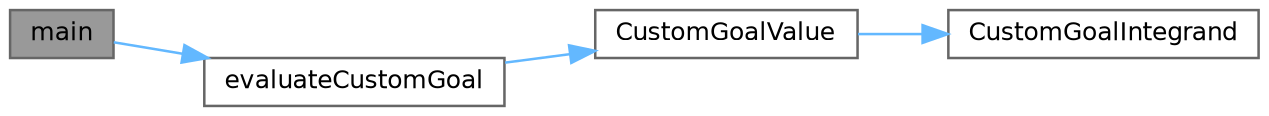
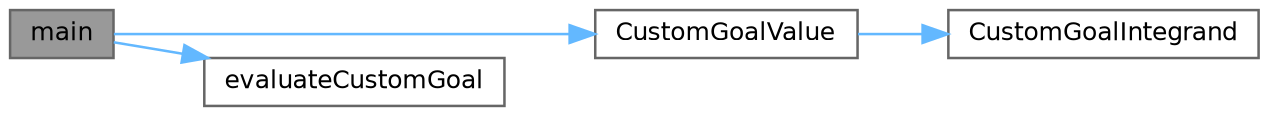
edge "evaluateCustomGoal" -> "CustomGoalValue": now "main" -> "CustomGoalValue"
